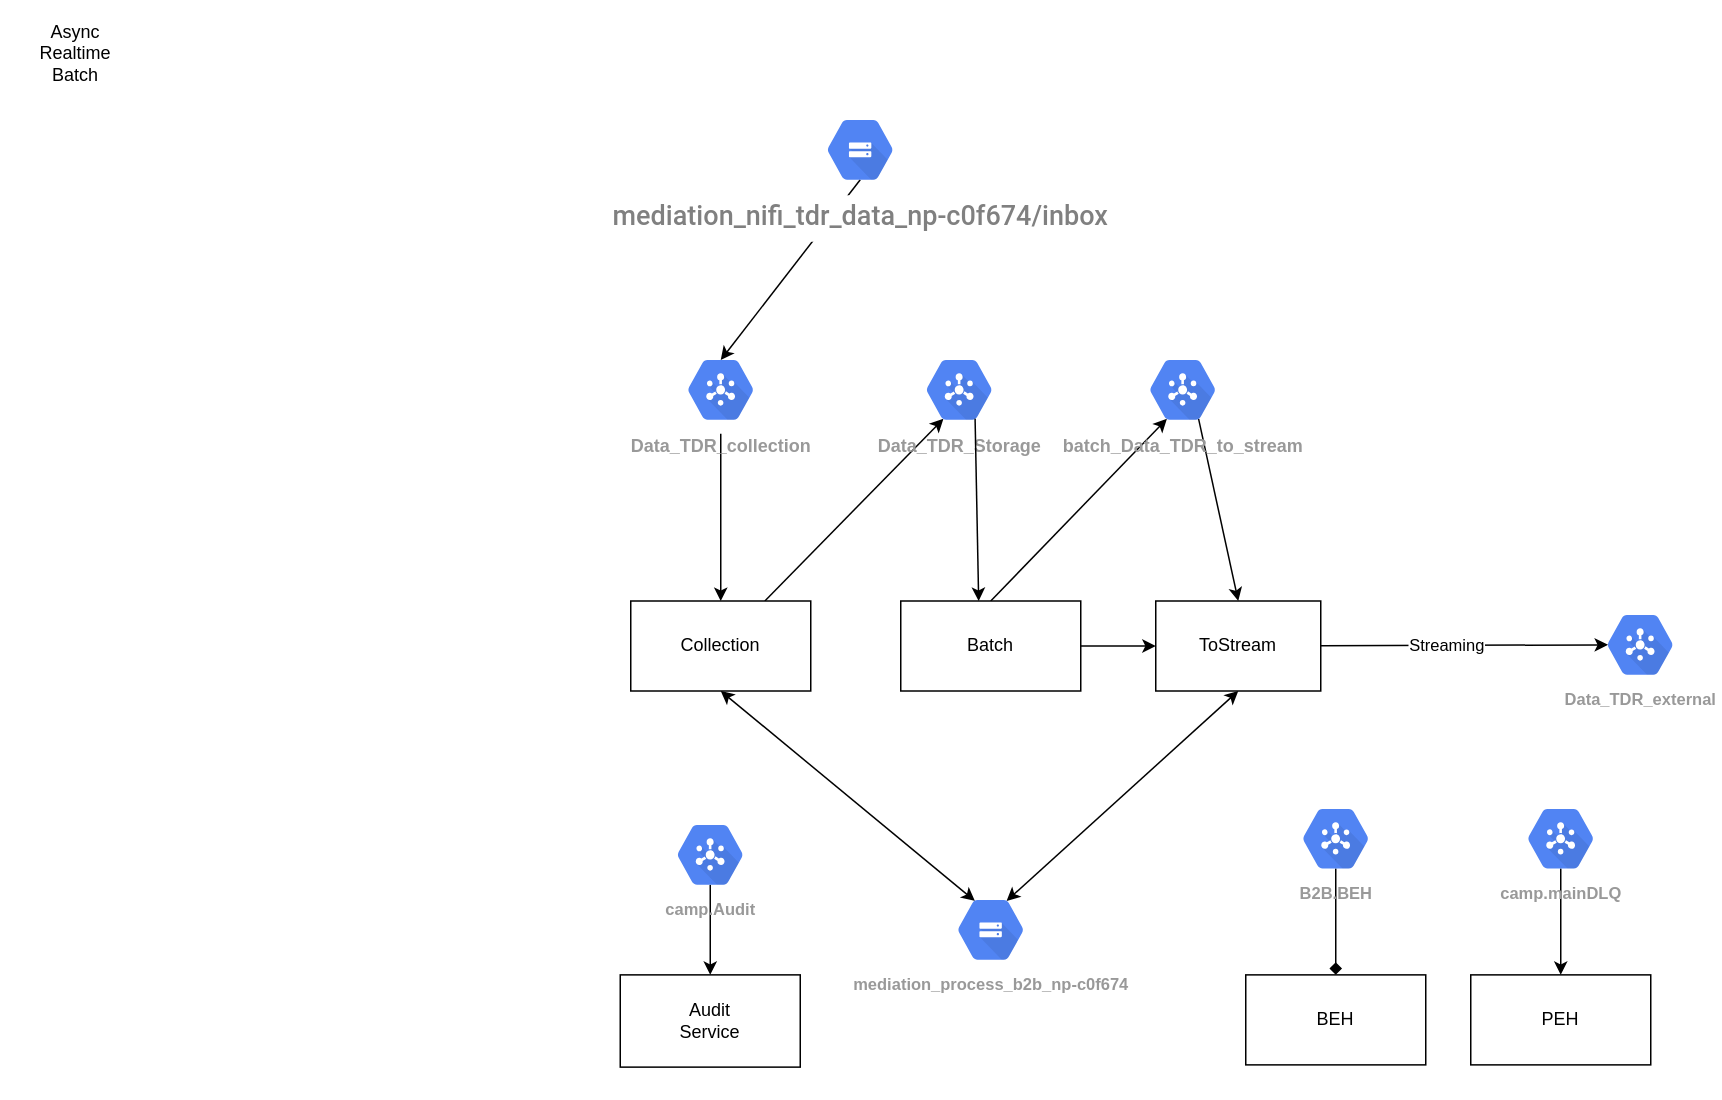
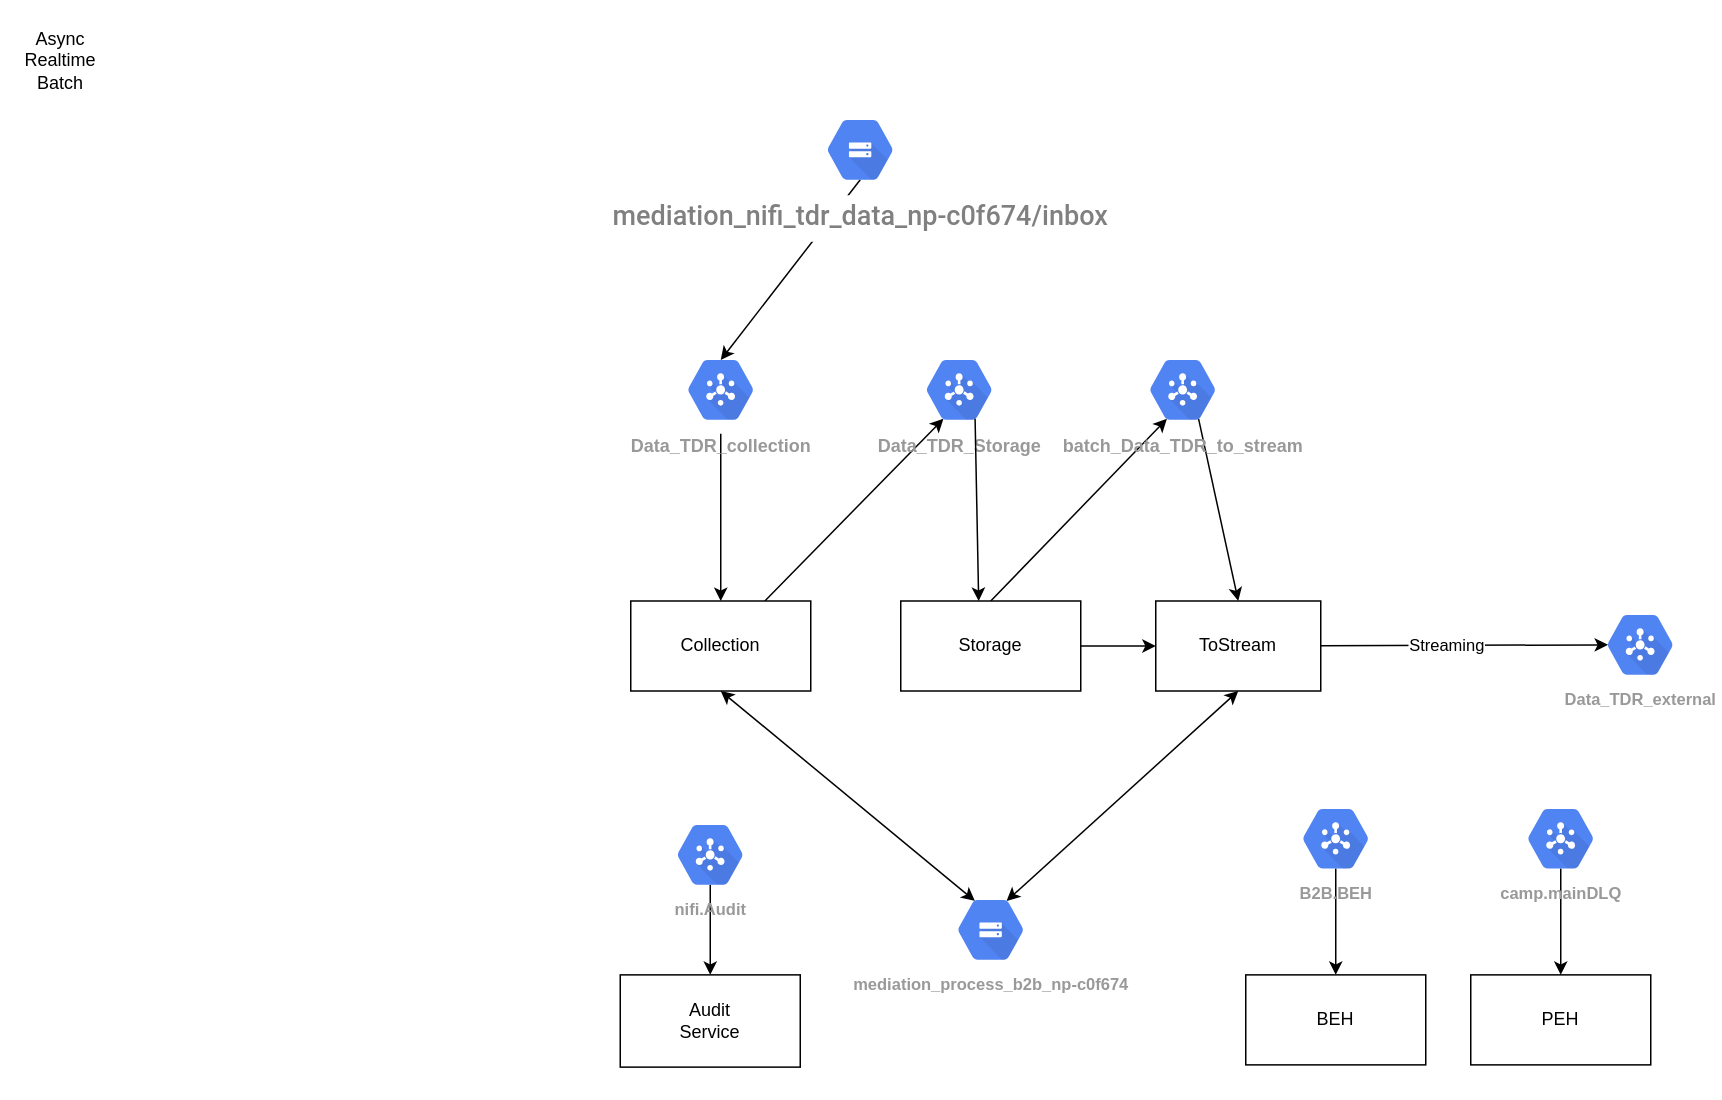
node "Async Realtime Batch": moved (76, 53) -> (61, 61)
node "Batch": label "Batch" -> "Storage"
node "camp.Audit": label "camp.Audit" -> "nifi.Audit"
edge "B2B.BEH" -> "BEH": arrowhead diamond -> classic
